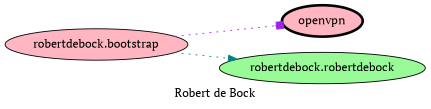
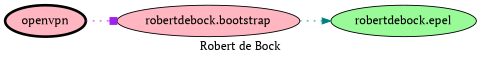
edge "robertdebock.bootstrap" -> "openvpn": reversed
node "robertdebock.robertdebock": label "robertdebock.robertdebock" -> "robertdebock.epel"
